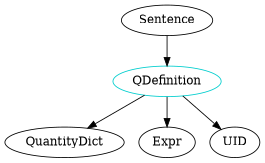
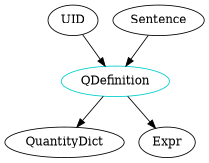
edge "QDefinition" -> "UID": reversed
